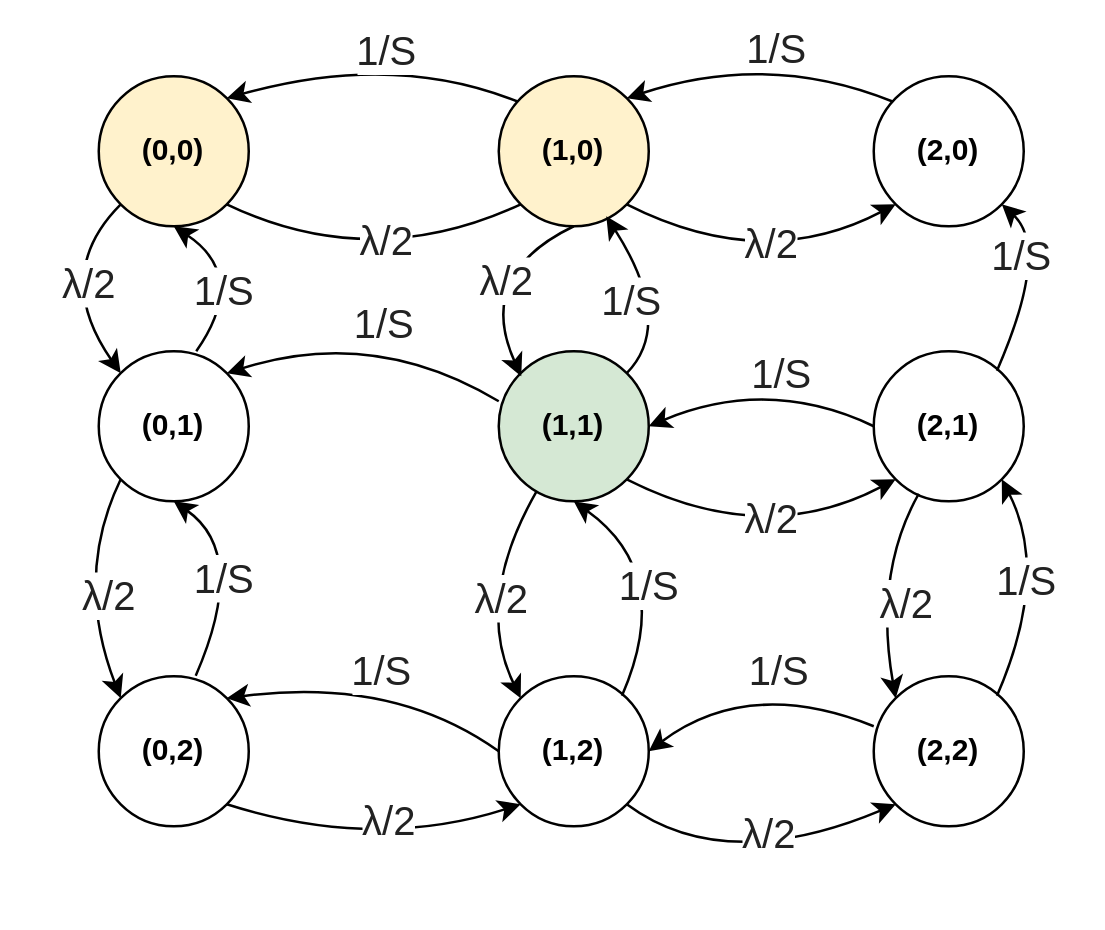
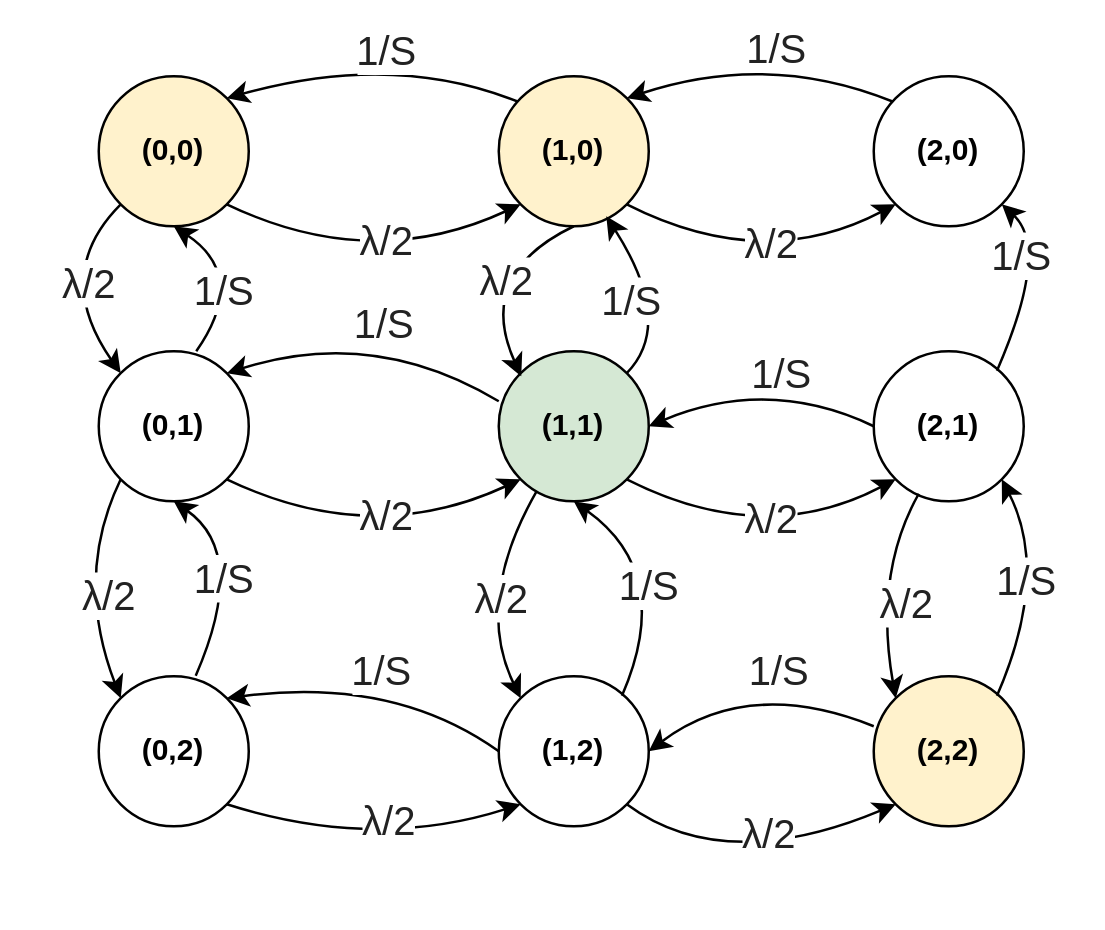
edge "(0,0)" -- "(1,0)": arrowhead none -> classic
edge "(0,1)" -> "(1,1)": added, label "λ/2"
node "(2,2)": fillcolor #ffffff -> #fff2cc
